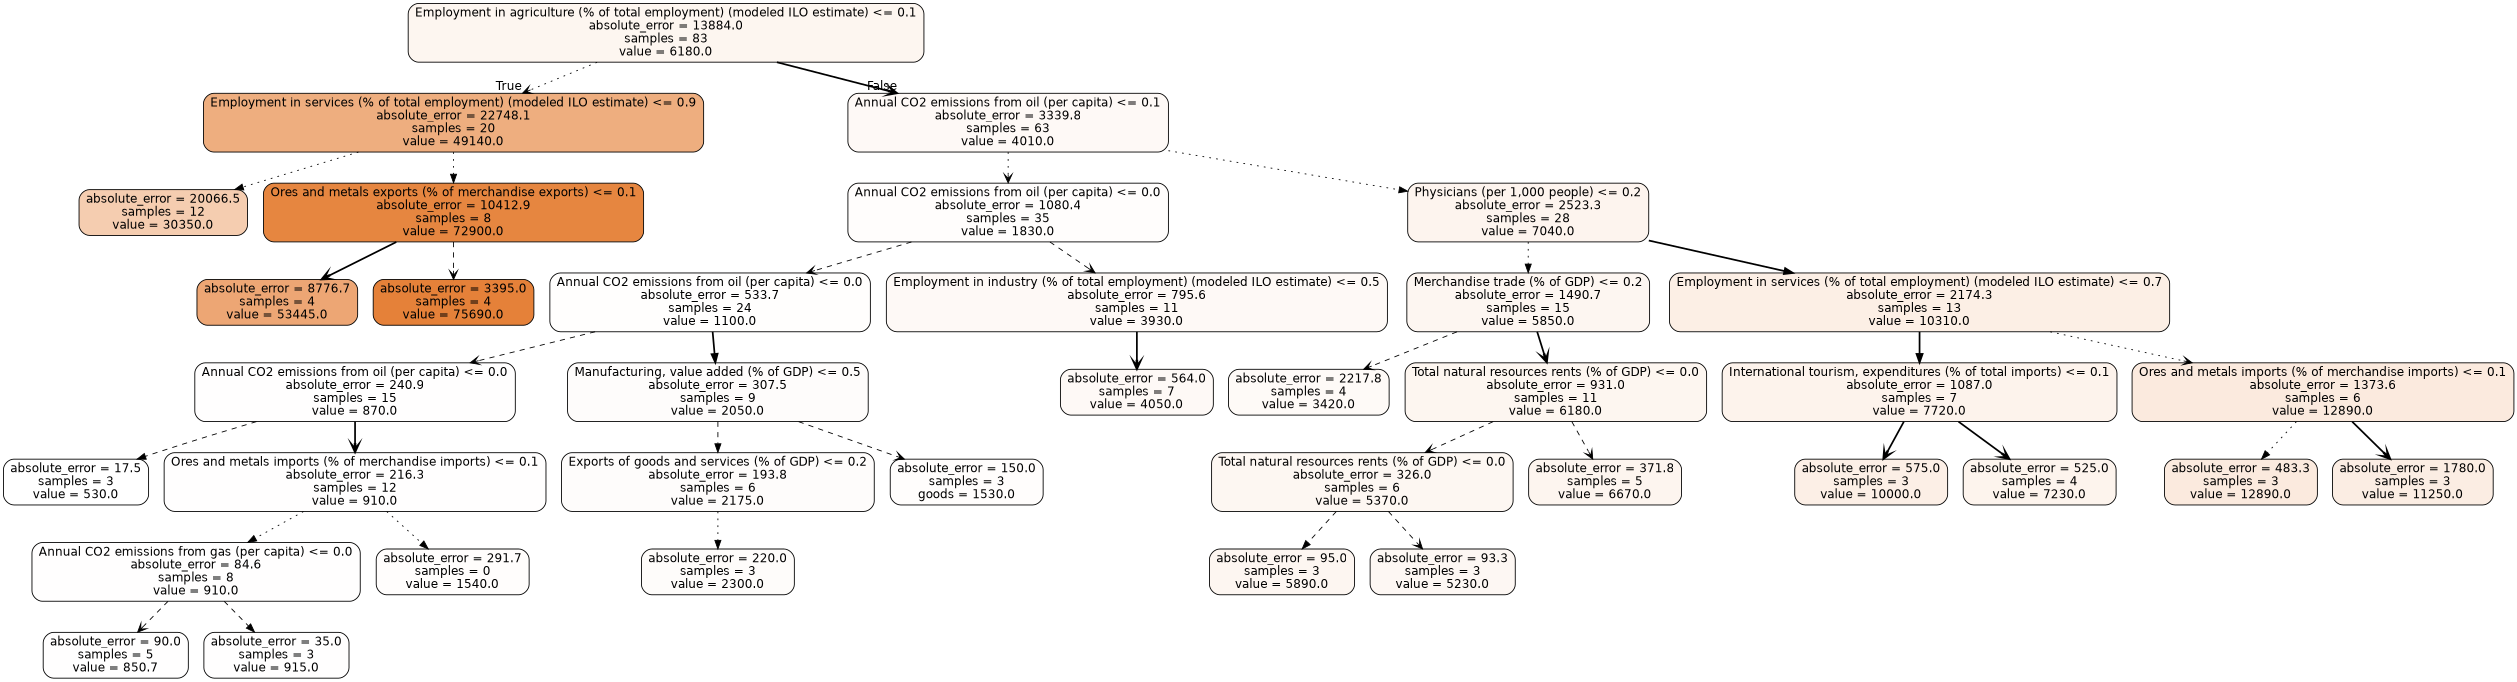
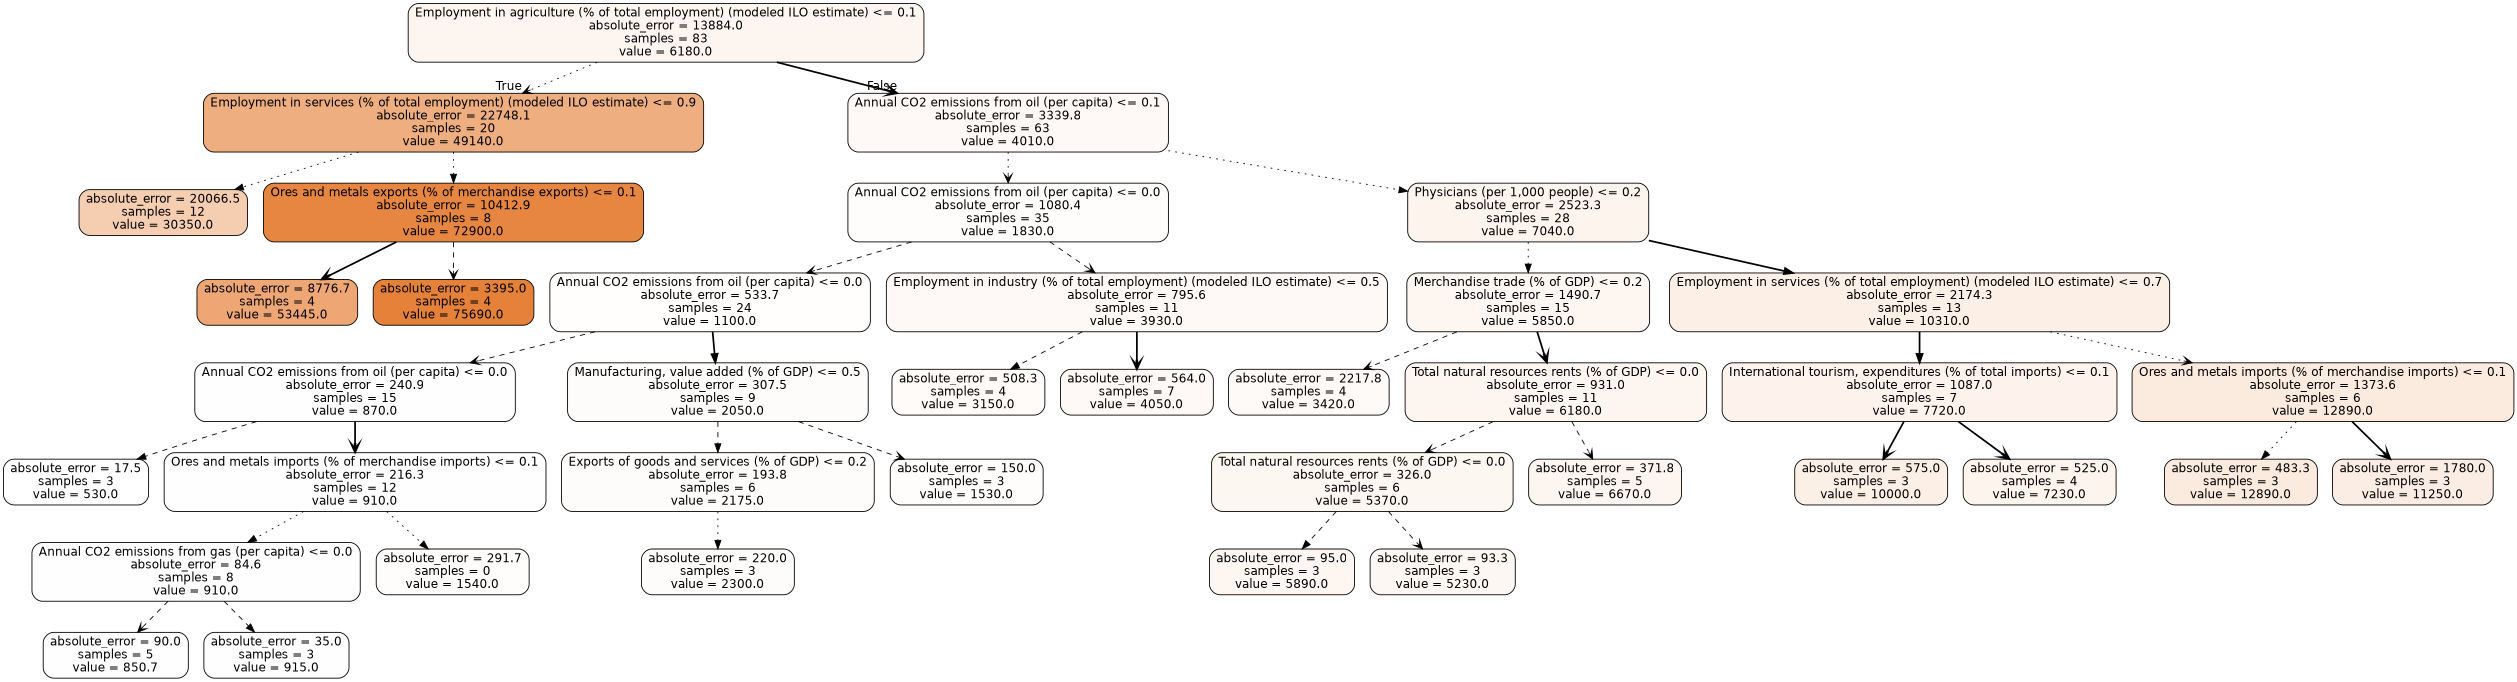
node "absolute_error = 508.3 samples = 4 value = 3150.0": added
node "absolute_error = 150.0 samples = 3 goods = 1530.0": label "absolute_error = 150.0 samples = 3 goods = 1530.0" -> "absolute_error = 150.0 samples = 3 value = 1530.0"
